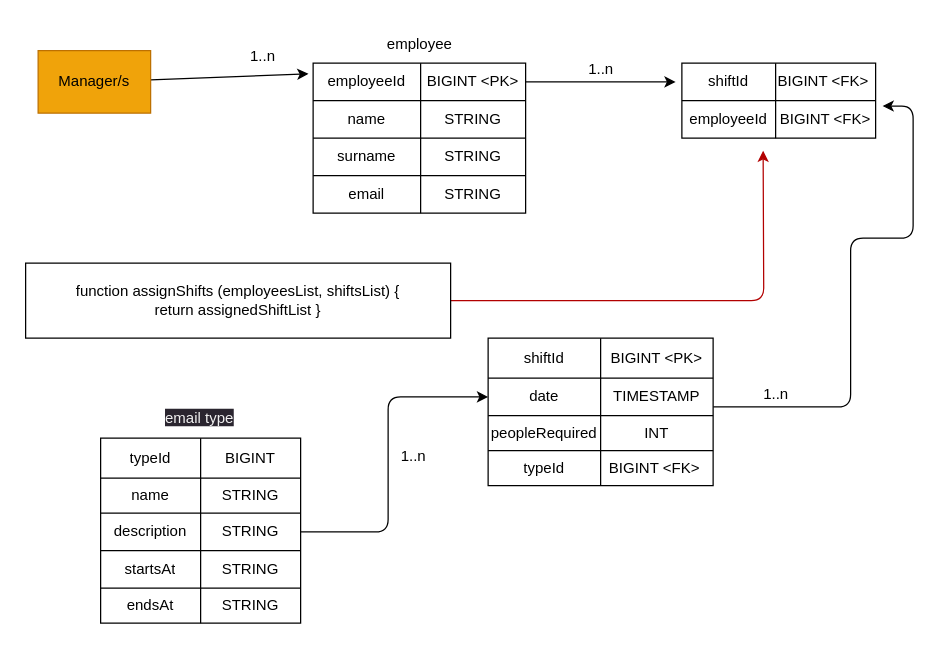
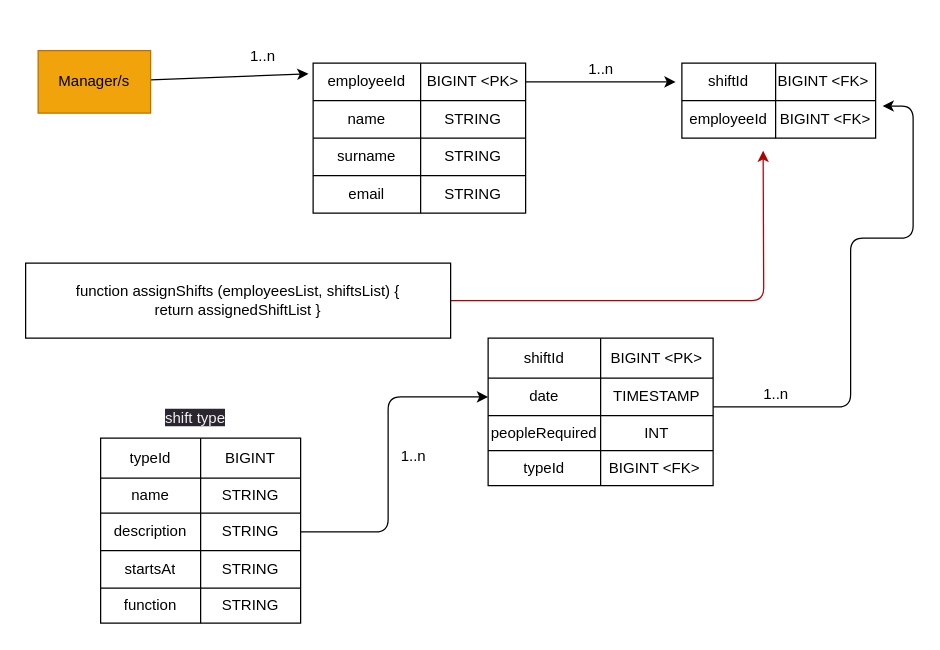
node "employee": removed
node "email type": label "email type" -> "shift type"
node "endsAt": label "endsAt" -> "function"
